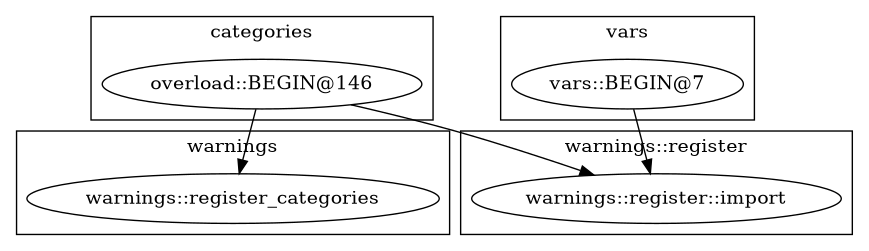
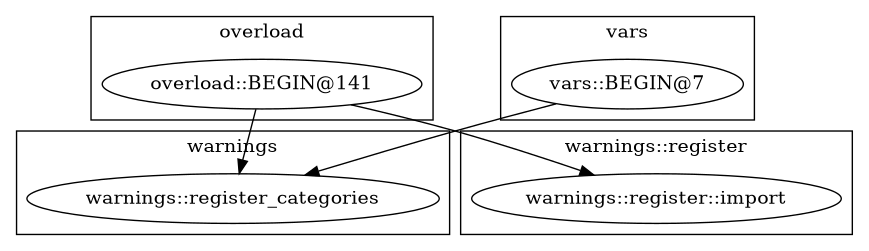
cluster "categories": label "categories" -> "overload"
node "overload::BEGIN@146": label "overload::BEGIN@146" -> "overload::BEGIN@141"
edge "vars::BEGIN@7" -> "warnings::register::import": now "vars::BEGIN@7" -> "warnings::register_categories"
